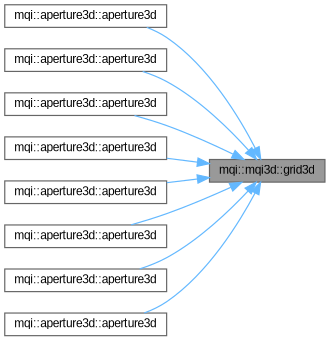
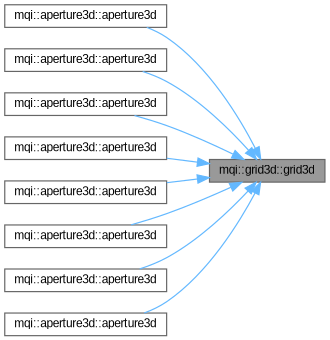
node "mqi::mqi3d::grid3d": label "mqi::mqi3d::grid3d" -> "mqi::grid3d::grid3d"
